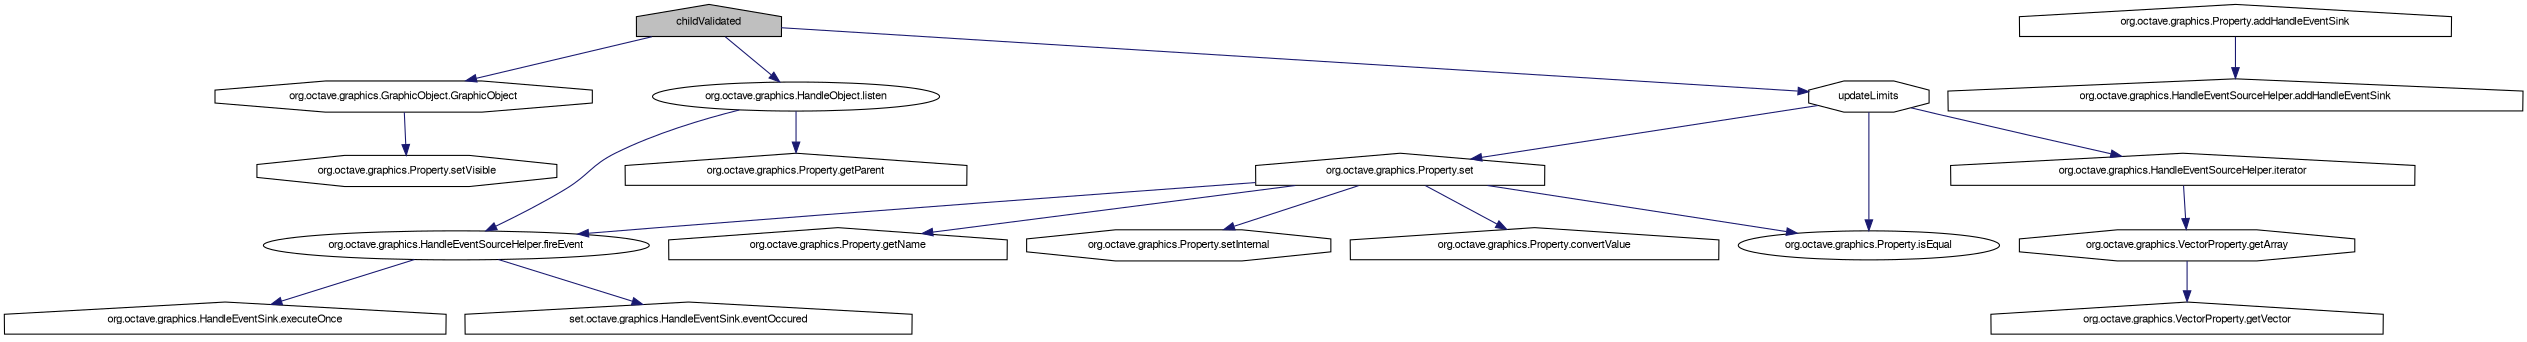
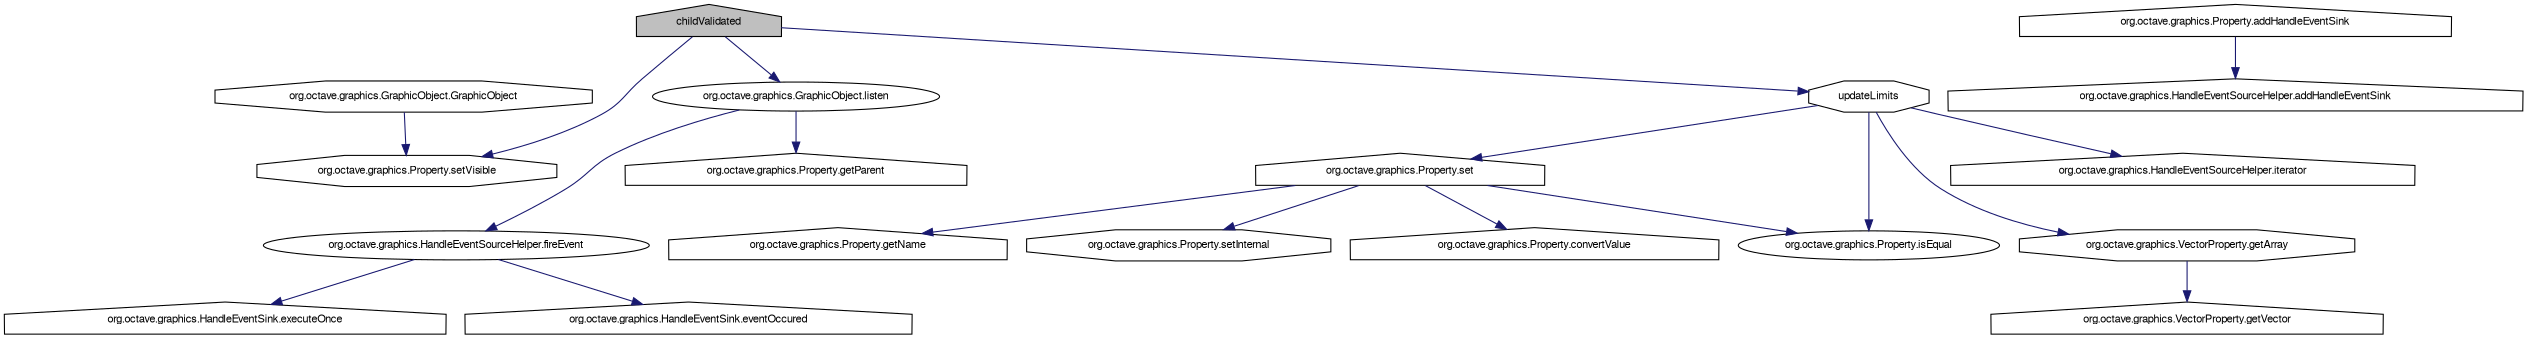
edge "childValidated" -> "org.octave.graphics.GraphicObject.GraphicObject": now "childValidated" -> "org.octave.graphics.Property.setVisible"
node "org.octave.graphics.HandleObject.listen": label "org.octave.graphics.HandleObject.listen" -> "org.octave.graphics.GraphicObject.listen"
edge "org.octave.graphics.HandleEventSourceHelper.iterator" -> "org.octave.graphics.VectorProperty.getArray": now "updateLimits" -> "org.octave.graphics.VectorProperty.getArray"
edge "org.octave.graphics.Property.set" -> "org.octave.graphics.HandleEventSourceHelper.fireEvent": removed
node "set.octave.graphics.HandleEventSink.eventOccured": label "set.octave.graphics.HandleEventSink.eventOccured" -> "org.octave.graphics.HandleEventSink.eventOccured"
